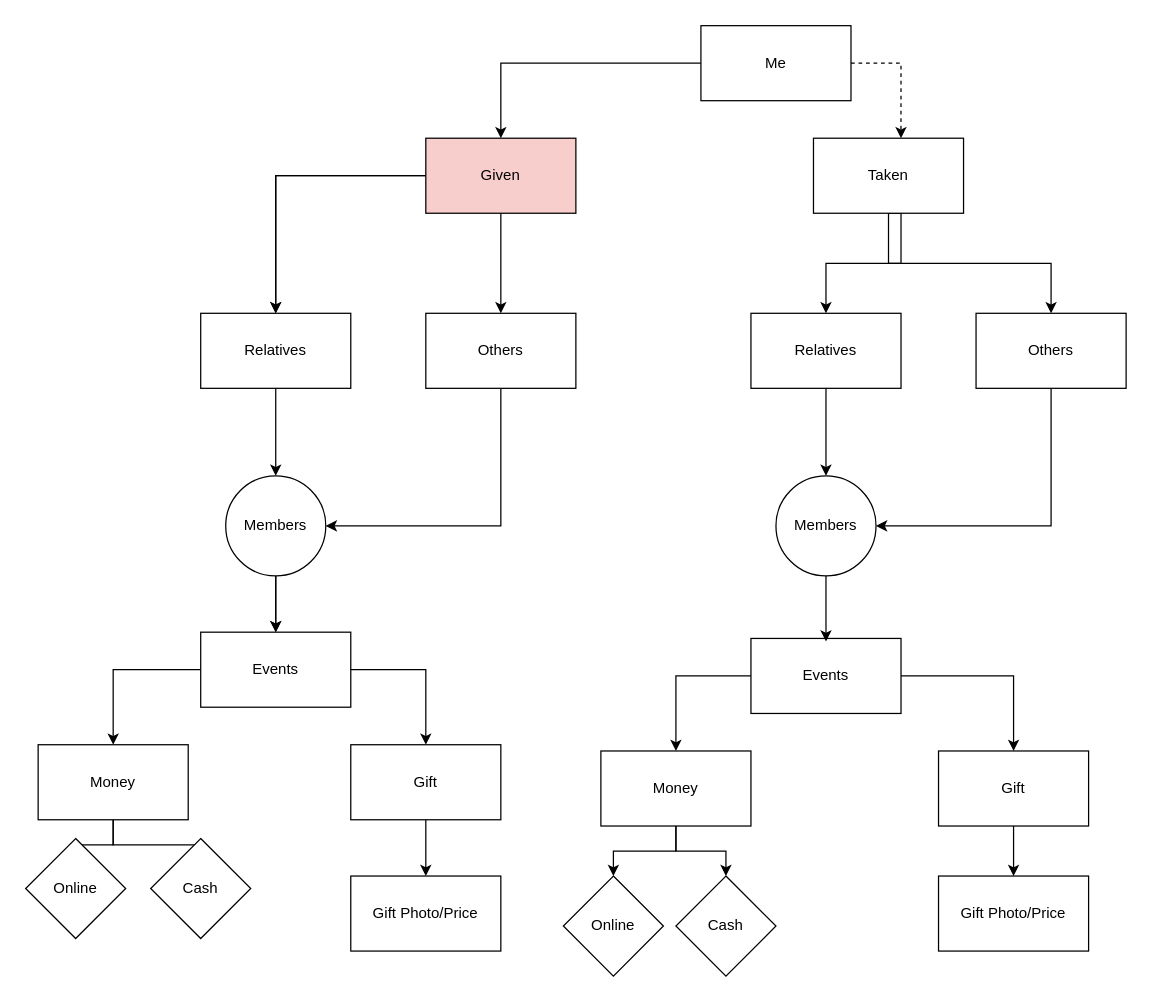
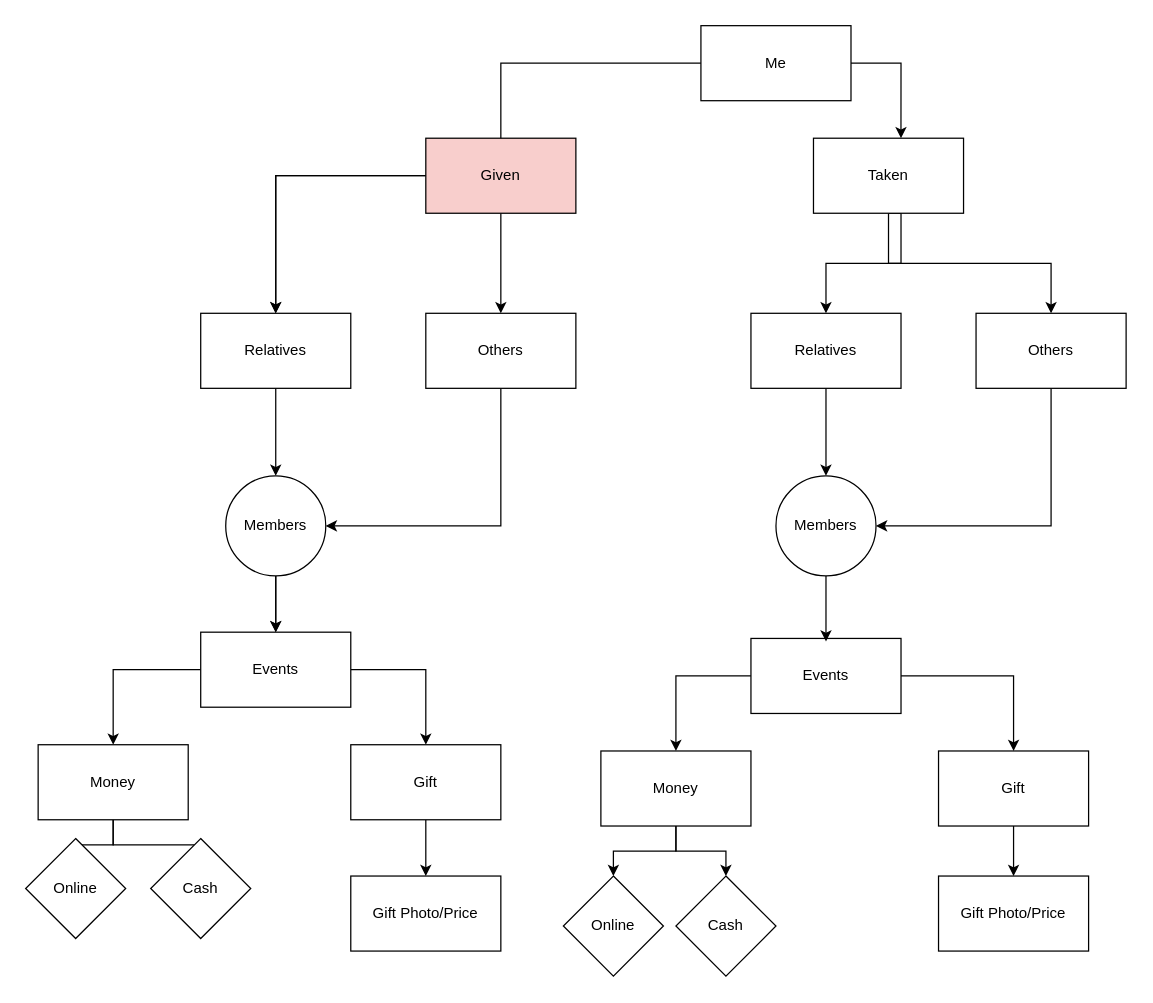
edge "Me" -> "Taken": style dashed -> solid
edge "Me" -> "Given": arrowhead classic -> none
